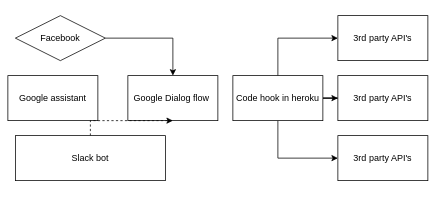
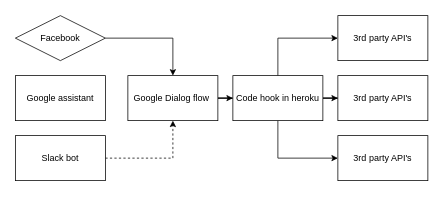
node "Google assistant": moved (53, 98) -> (60, 98)
edge "Google Dialog flow" -> "Code hook in heroku": added
node "Slack bot": size 150x45 -> 90x45
